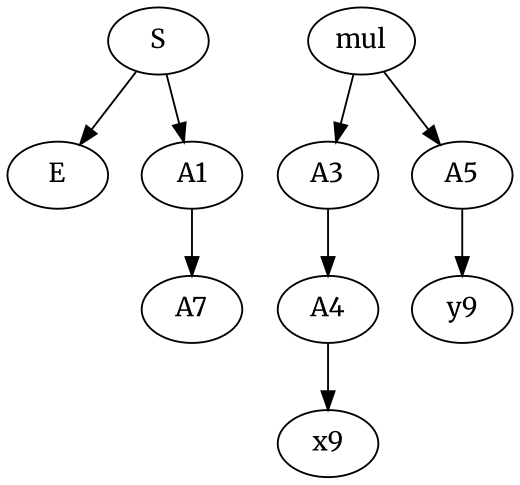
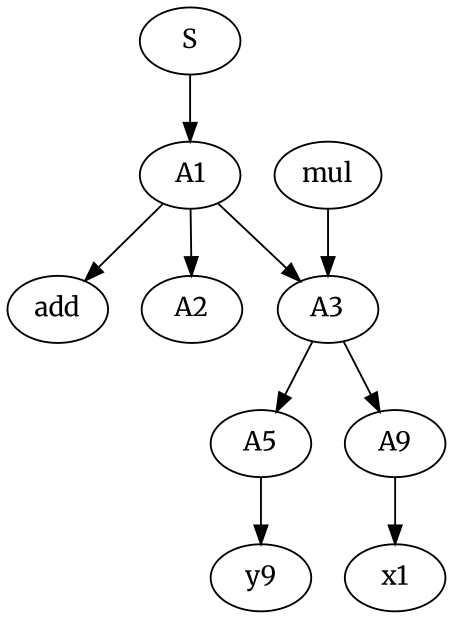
edge "mul" -> "A5": now "A3" -> "A5"
node "E": removed
edge "A1" -> "A3": added
node "add": added
node "A7": label "A7" -> "A2"
node "A4": label "A4" -> "A9"
node "x9": label "x9" -> "x1"
